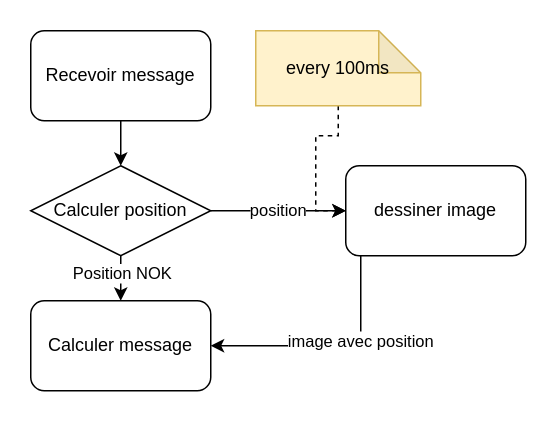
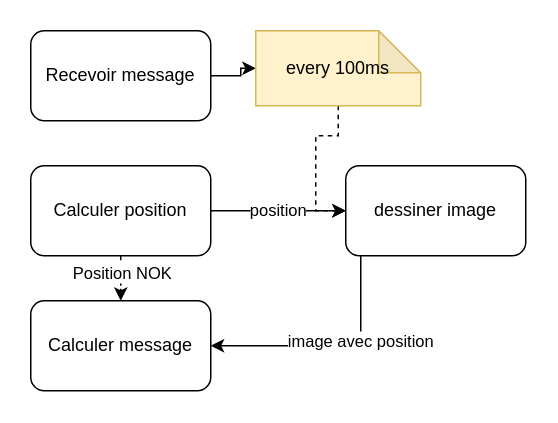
edge "Recevoir message" -> "Calculer position": now "Recevoir message" -> "every 100ms"
node "Calculer position": shape diamond -> rounded rectangle
edge "Calculer position" -> "Calculer message": style solid -> dashed
